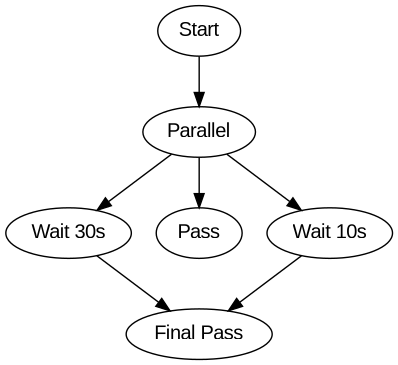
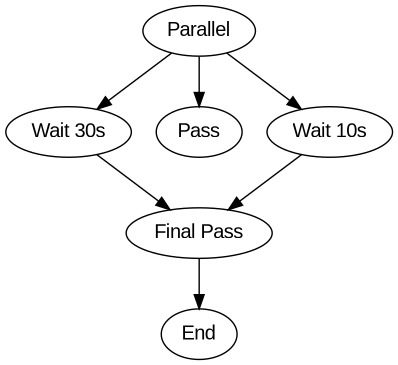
node "Start": removed
node "End": added
